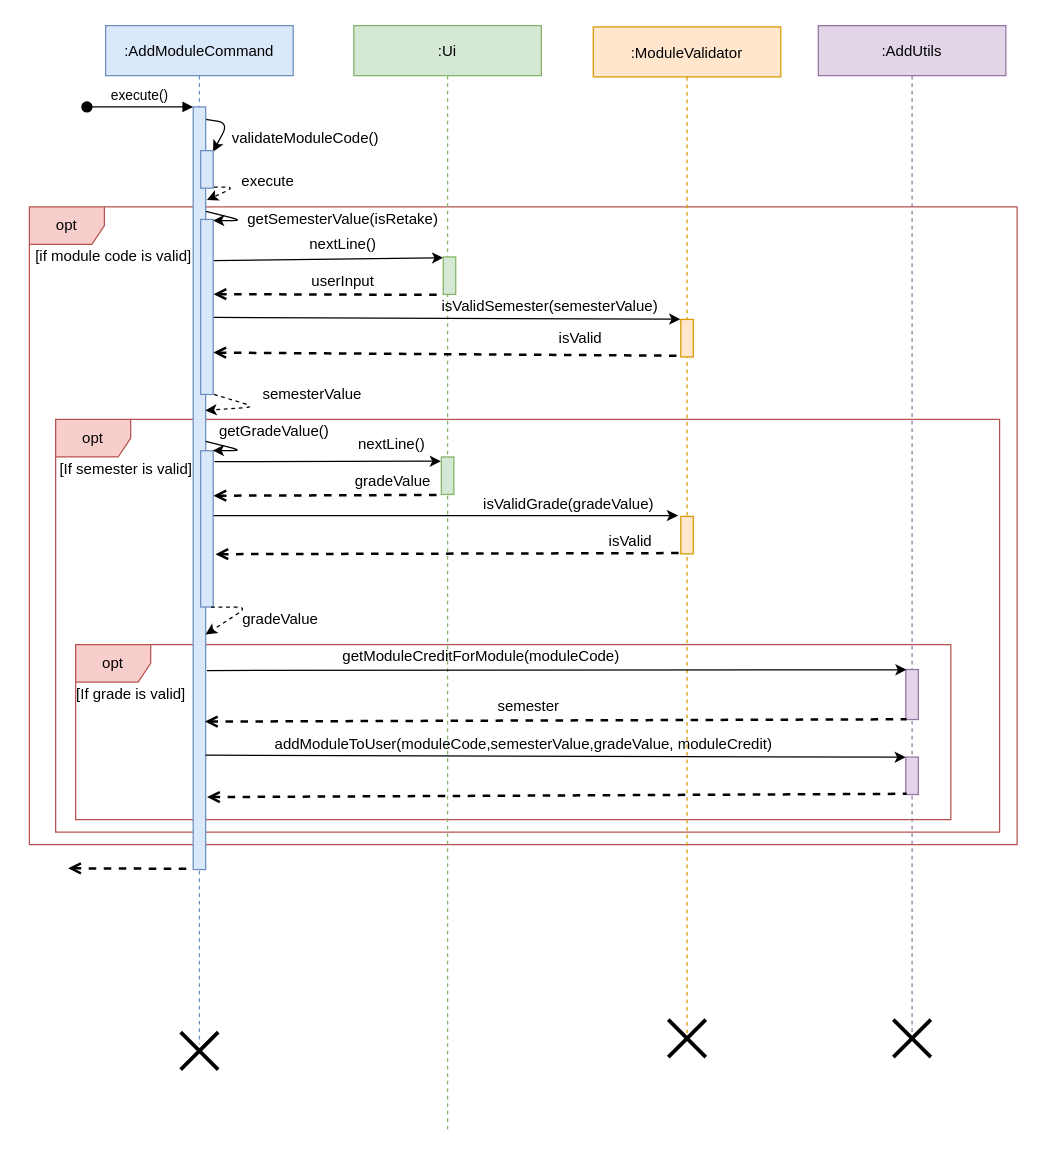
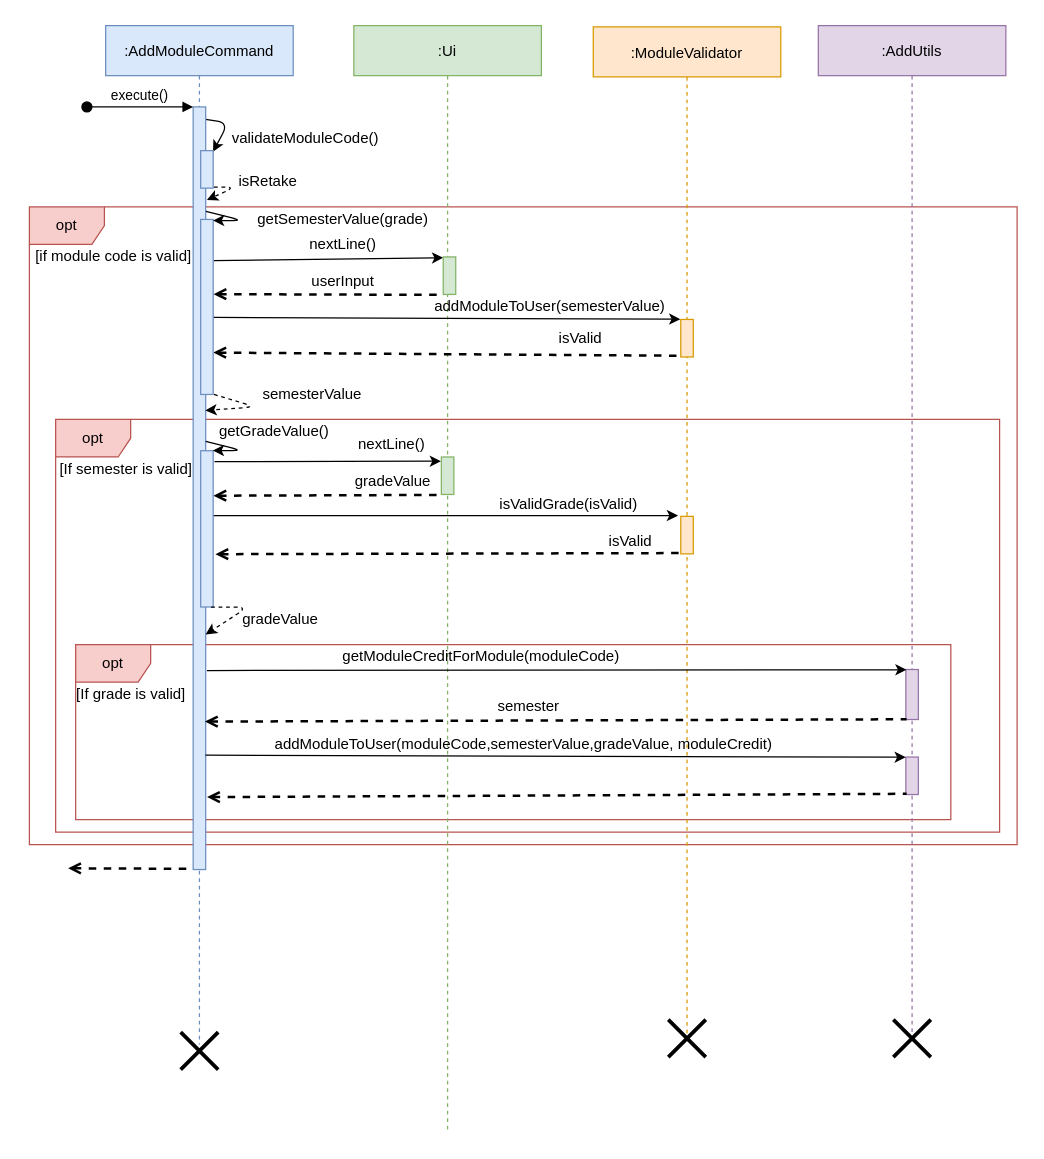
node "execute": label "execute" -> "isRetake"
node "getSemesterValue(isRetake)": label "getSemesterValue(isRetake)" -> "getSemesterValue(grade)"
node "isValidSemester(semesterValue)": label "isValidSemester(semesterValue)" -> "addModuleToUser(semesterValue)"
node "isValidGrade(gradeValue)": label "isValidGrade(gradeValue)" -> "isValidGrade(isValid)"
